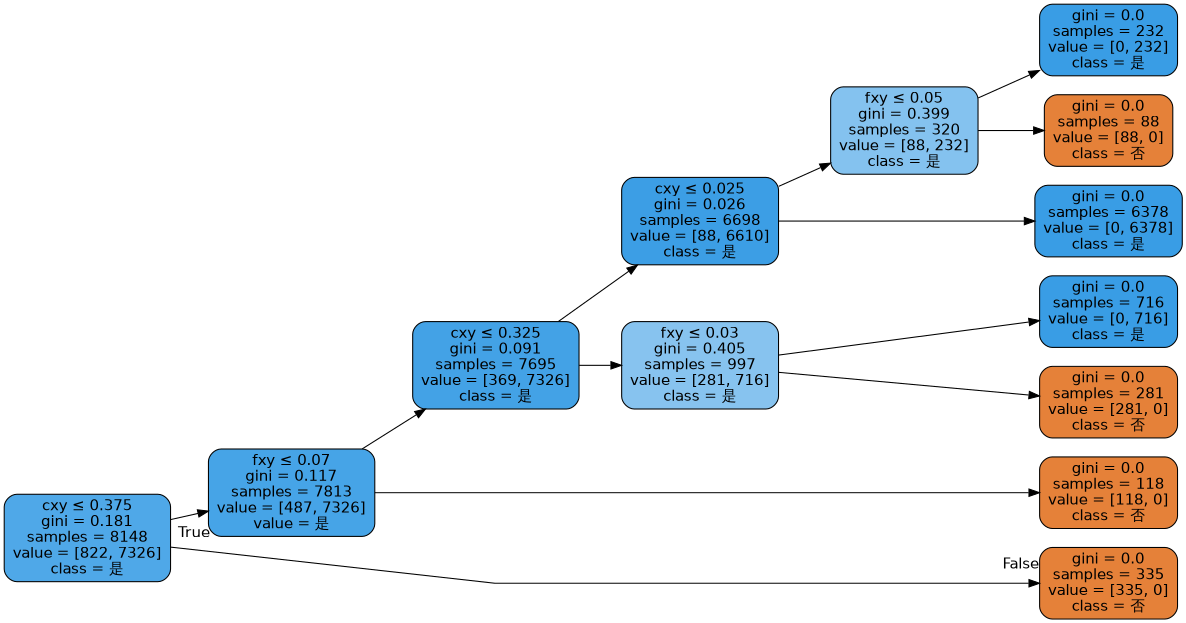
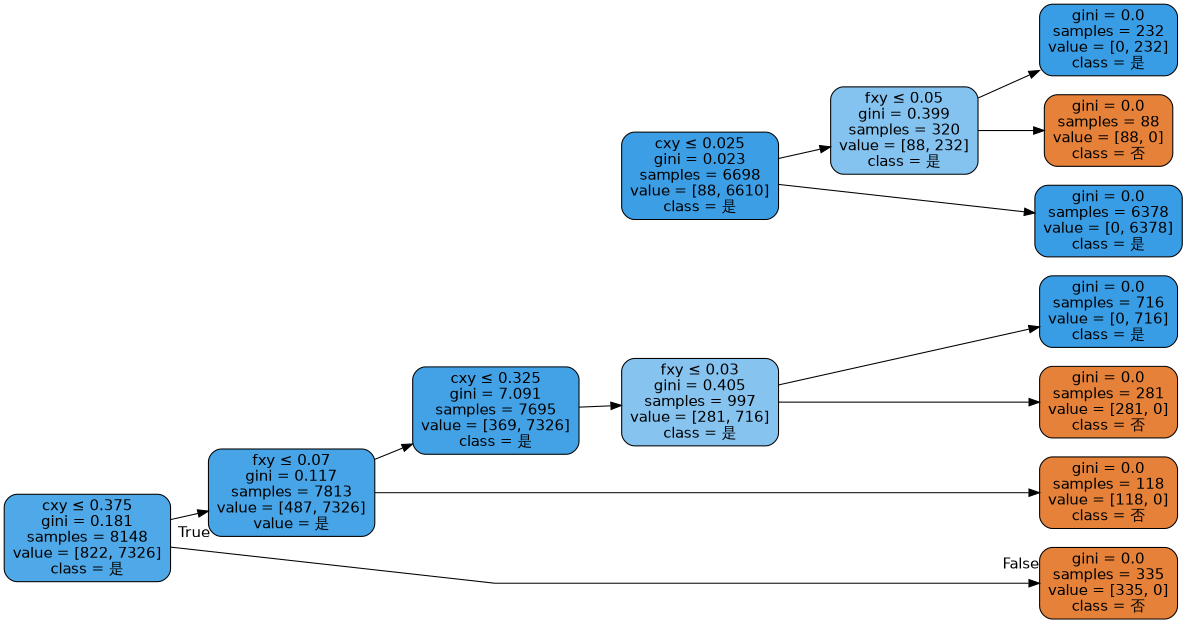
node "cxy ≤ 0.025": text "gini = 0.026" -> "gini = 0.023"
edge "cxy ≤ 0.325" -> "cxy ≤ 0.025": removed
node "cxy ≤ 0.325": text "gini = 0.091" -> "gini = 7.091"
